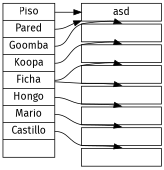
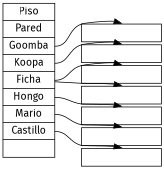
node "asd": removed
